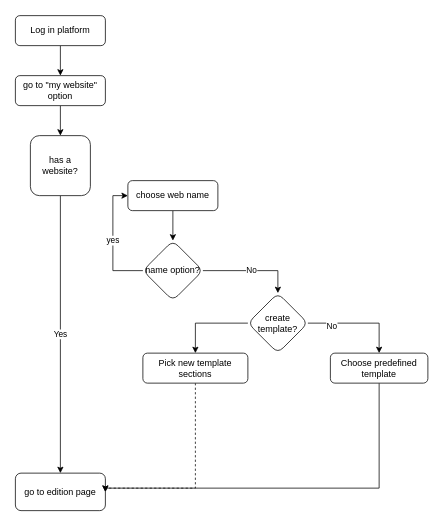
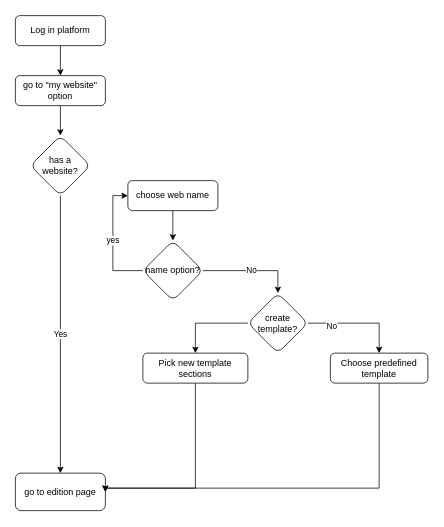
node "has a website?": shape rounded rectangle -> diamond
edge "Pick new template sections" -> "go to edition page": style dashed -> solid
